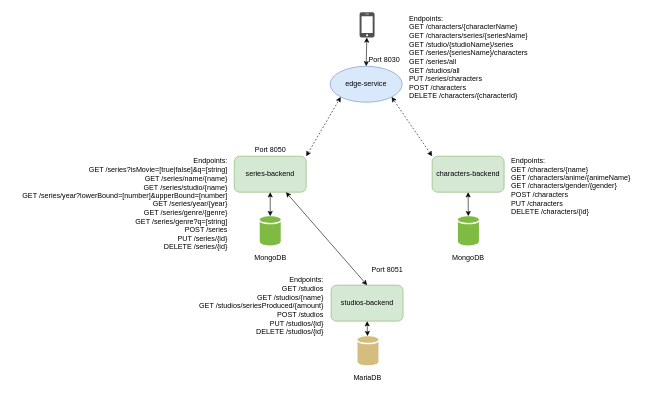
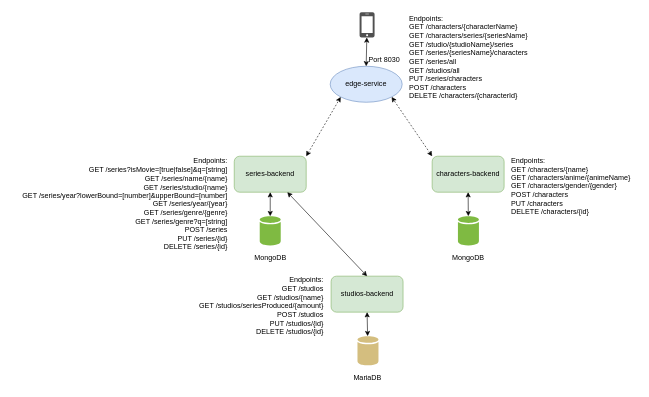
node "Port 8050": removed
node "Port 8051": removed
node "studios-backend": moved (367, 303) -> (367, 294)
